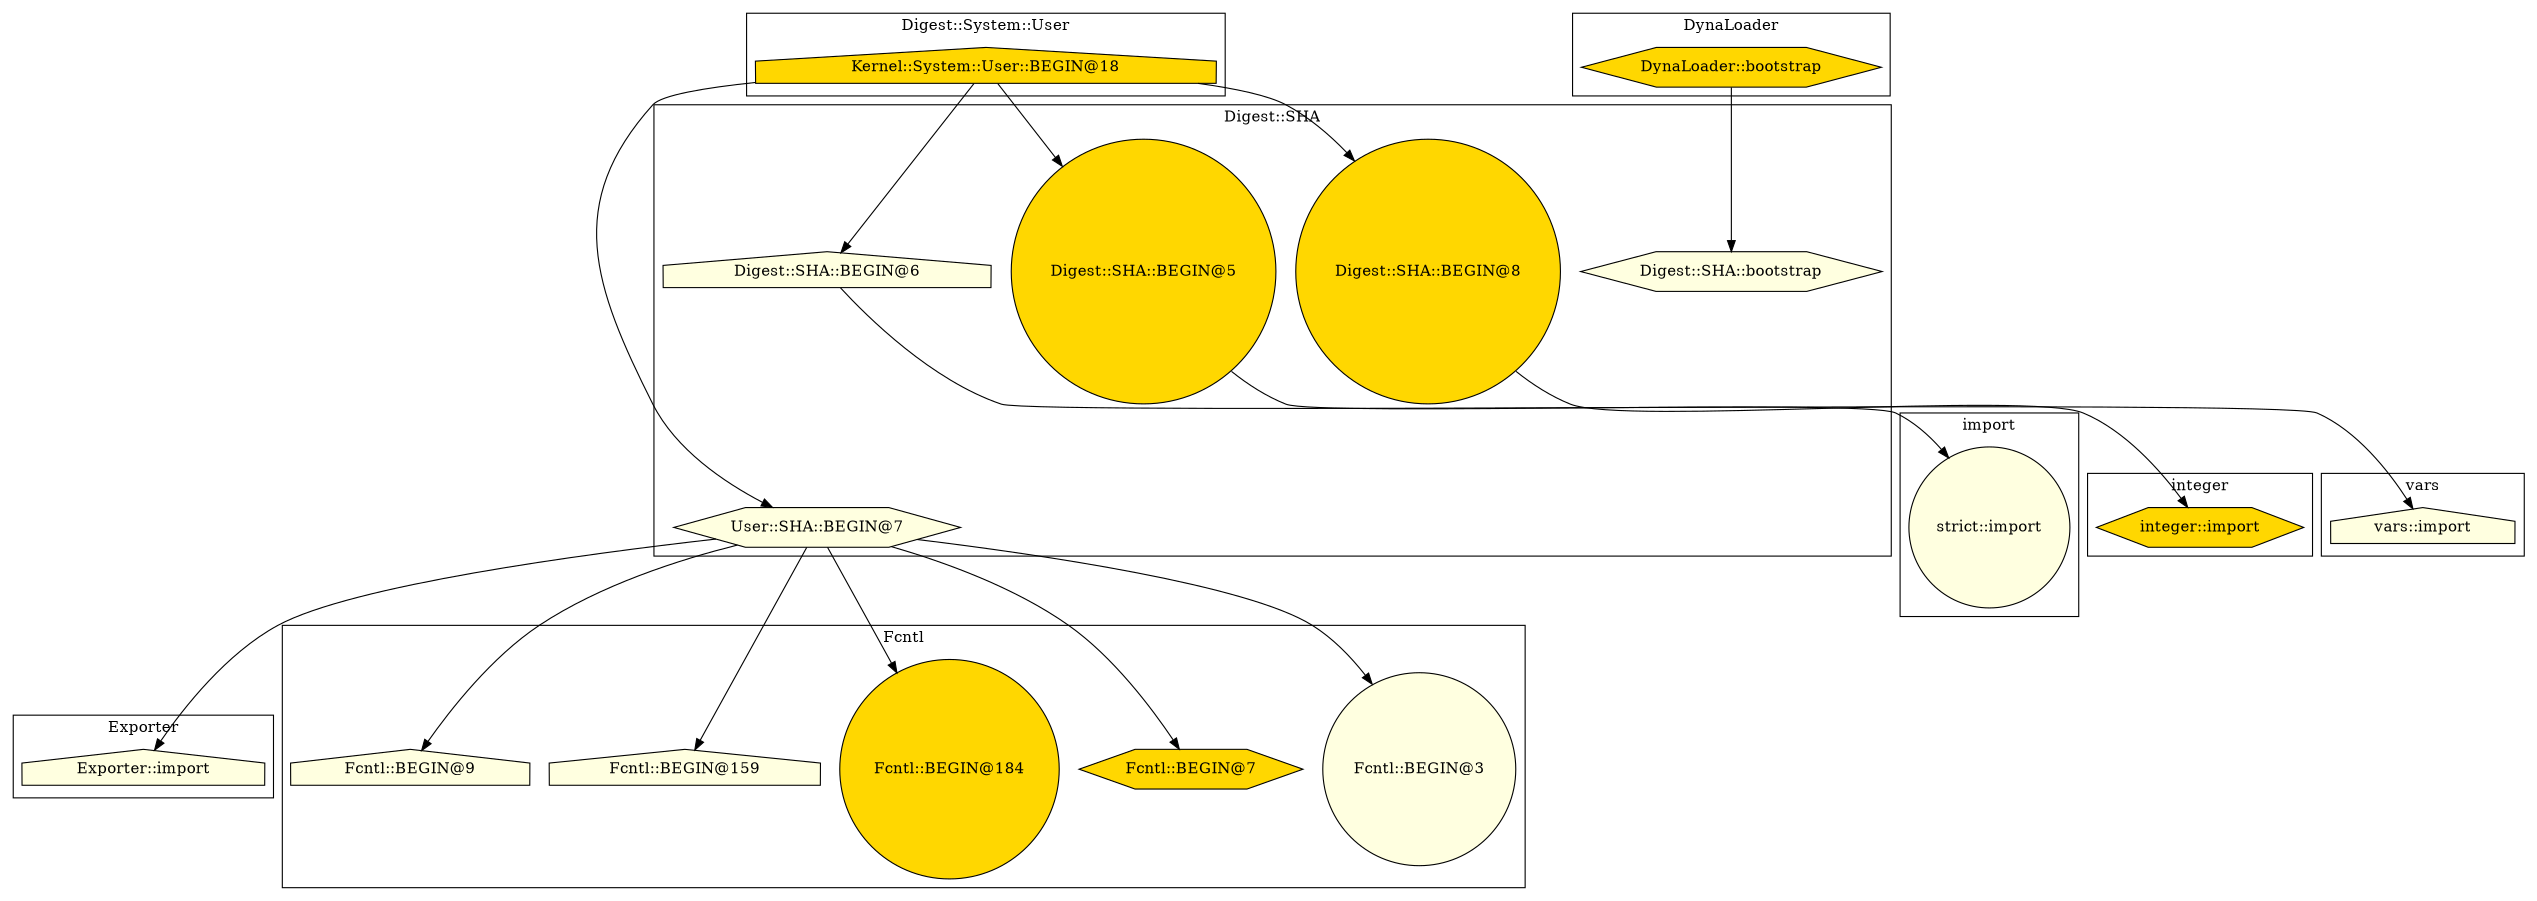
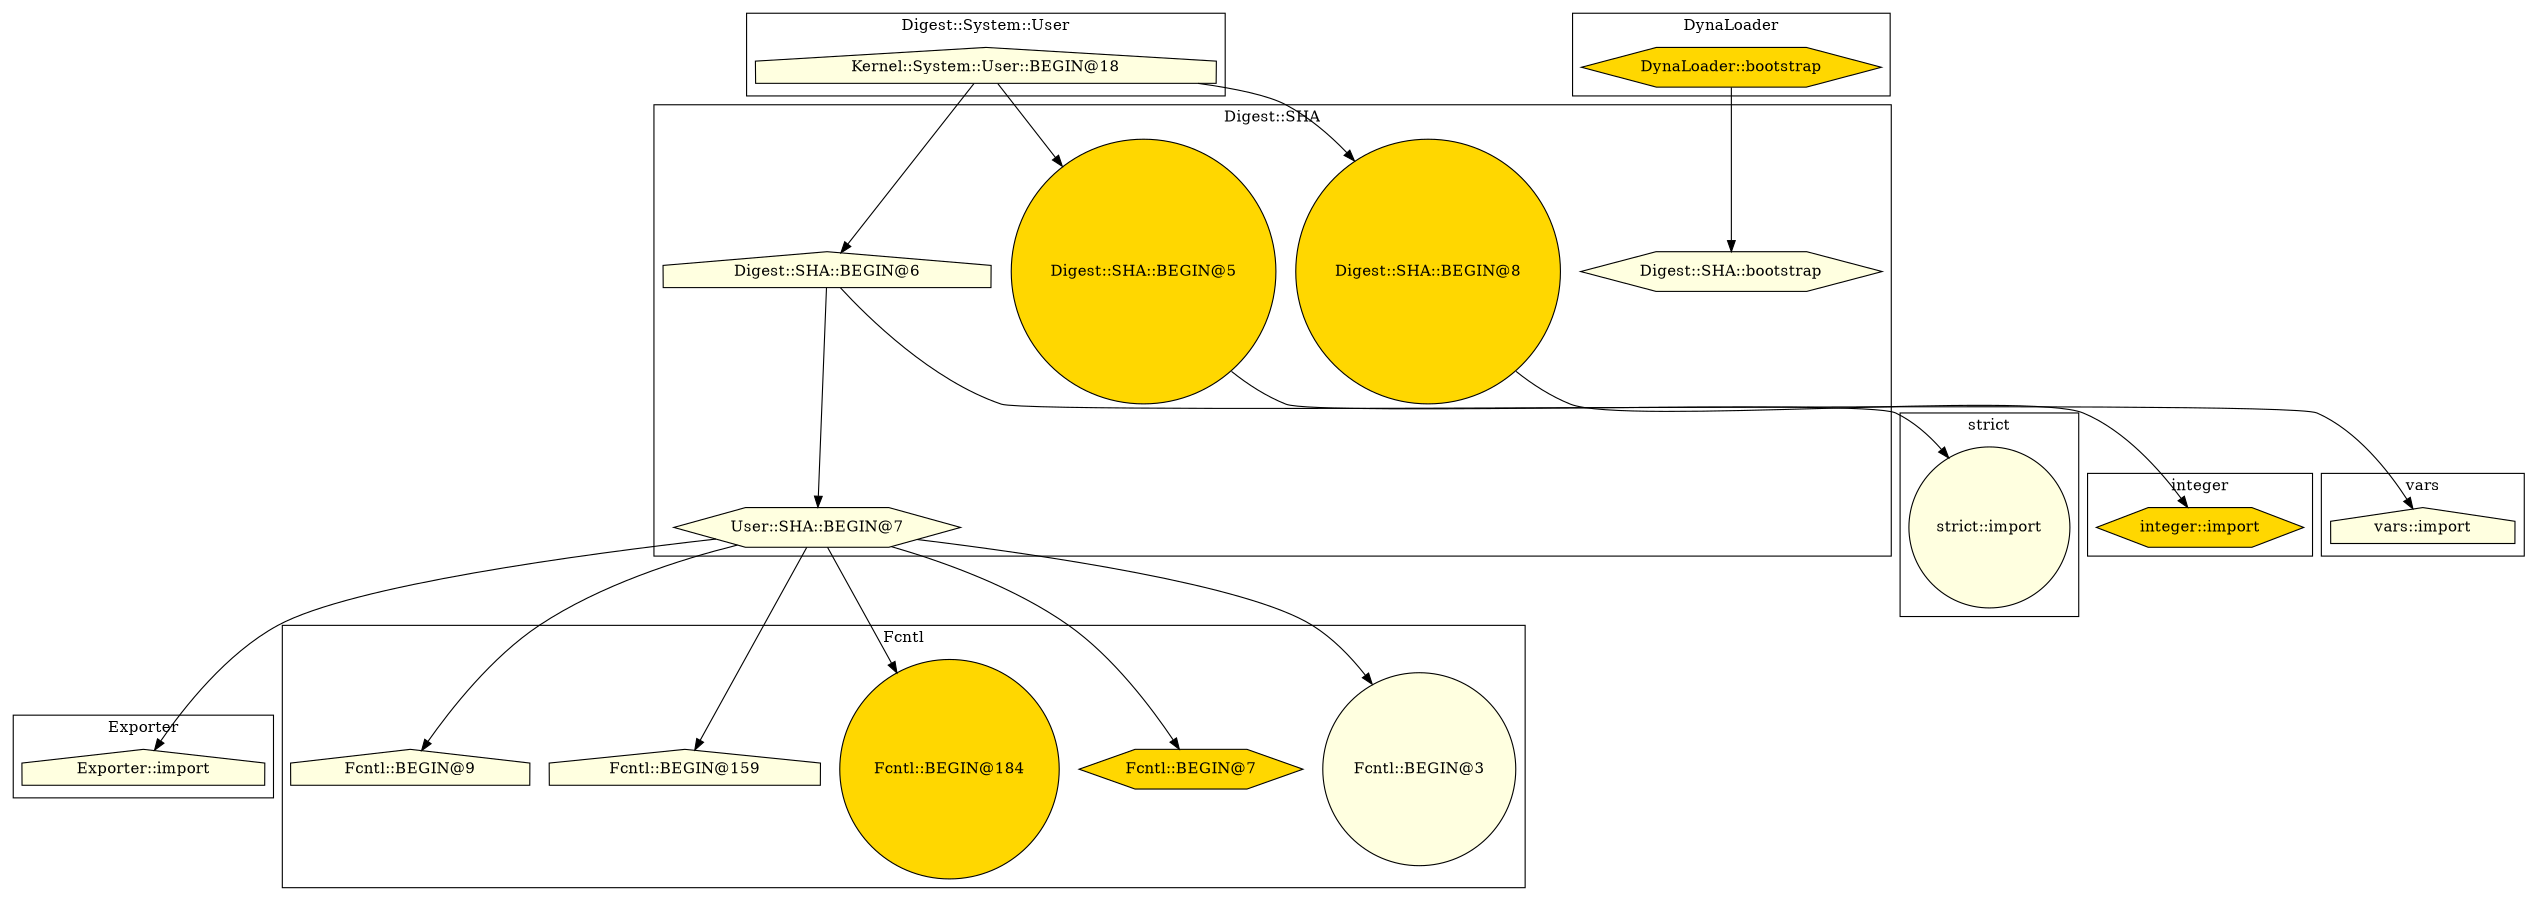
node "Kernel::System::User::BEGIN@18": fillcolor gold -> lightyellow
edge "Kernel::System::User::BEGIN@18" -> "User::SHA::BEGIN@7": now "Digest::SHA::BEGIN@6" -> "User::SHA::BEGIN@7"
cluster "import": label "import" -> "strict"
